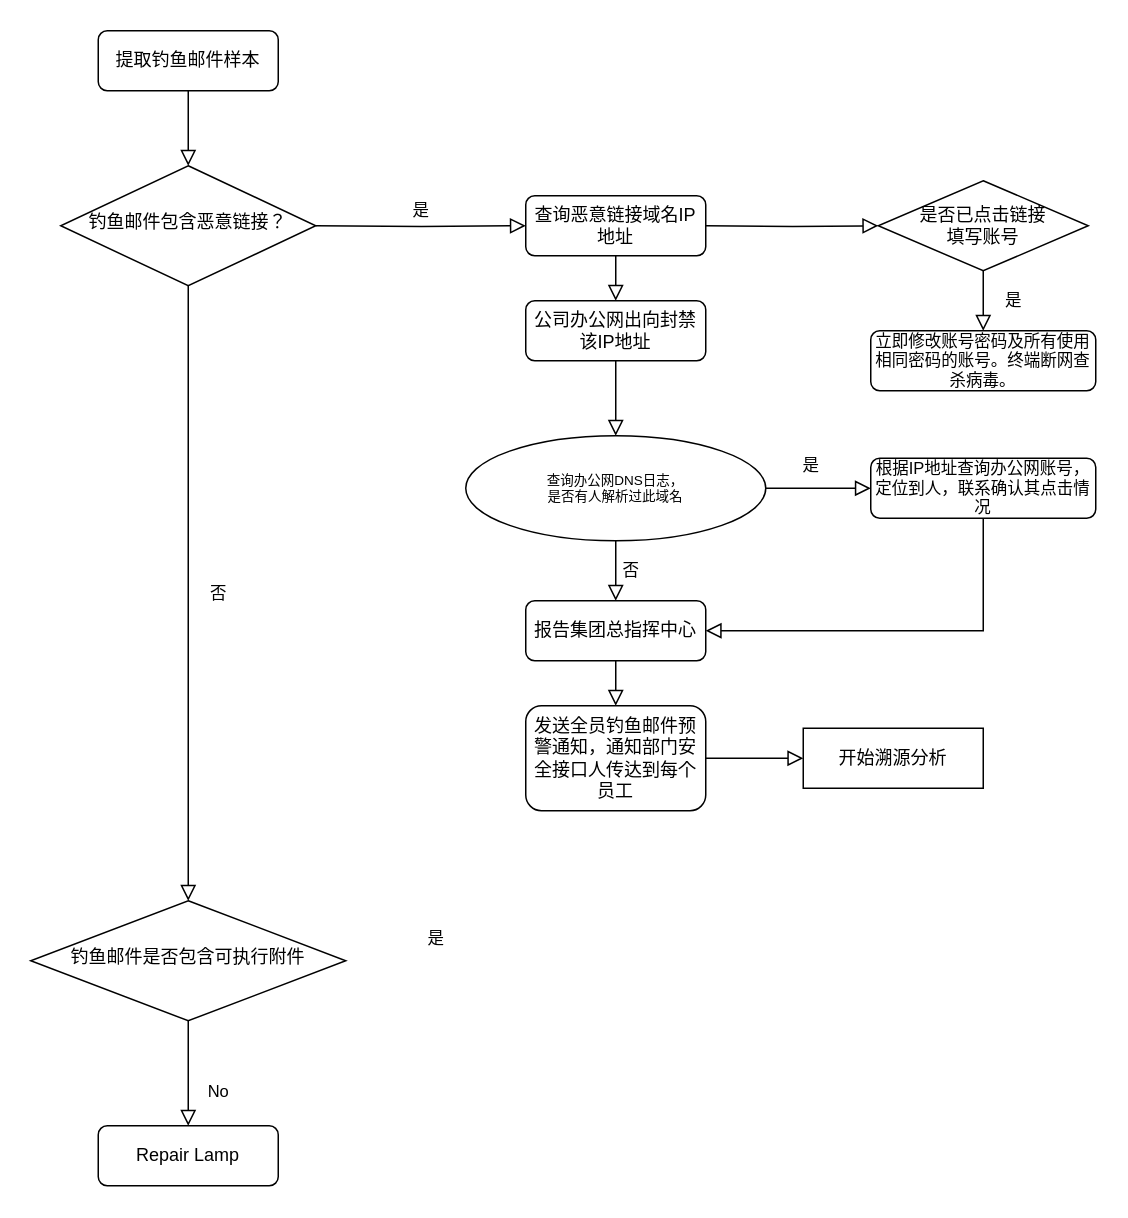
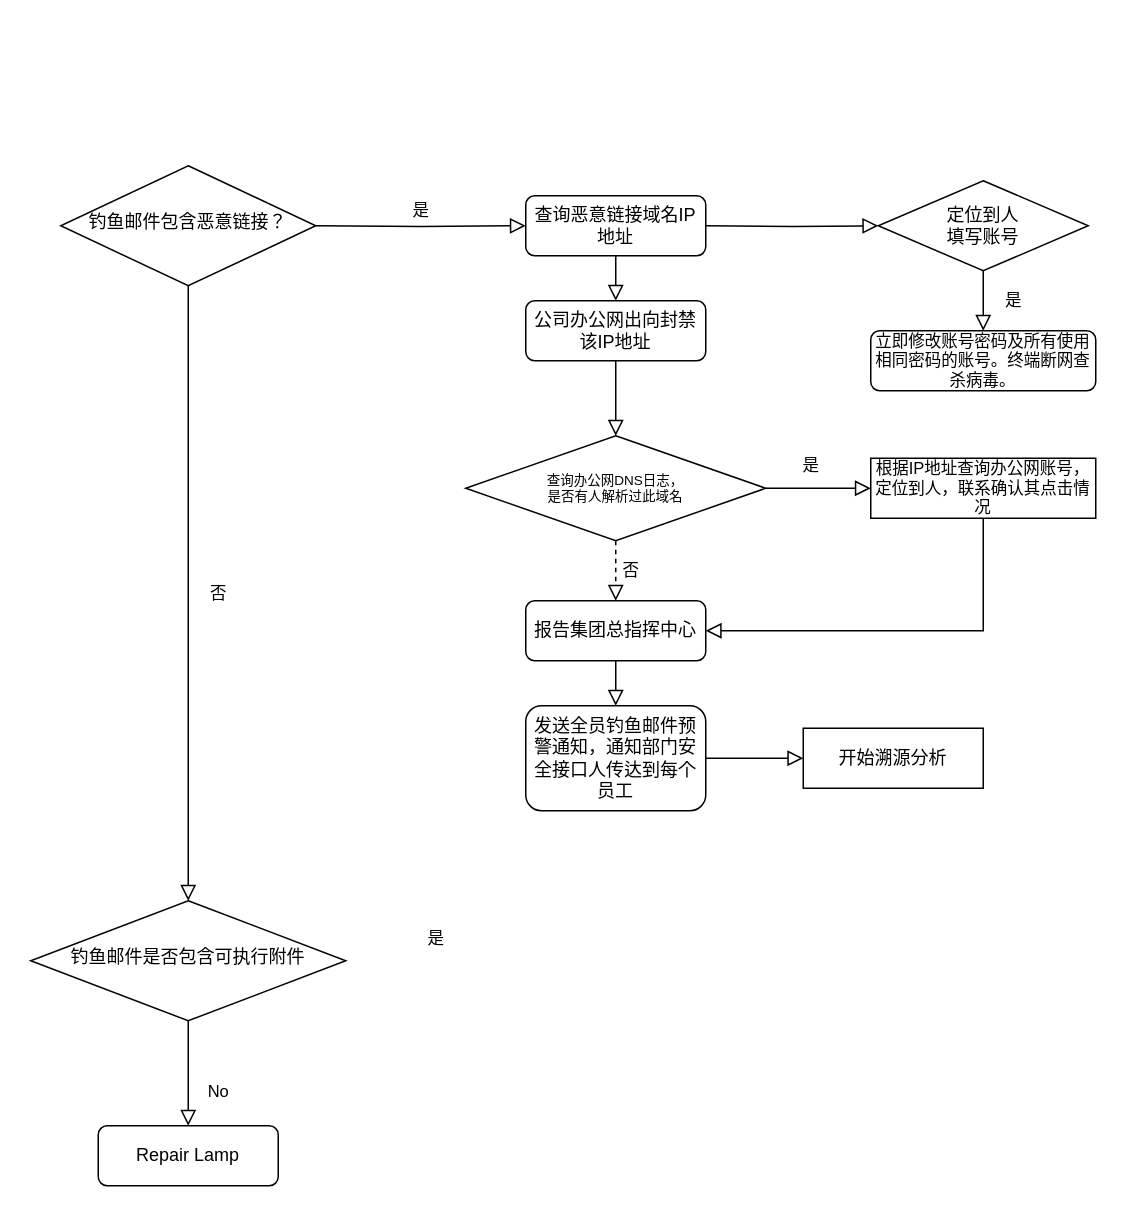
node "提取钓鱼邮件样本": removed
edge "提取钓鱼邮件样本" -> "钓鱼邮件包含恶意链接？": removed
node "是否已点击链接 填写账号": label "是否已点击链接 填写账号" -> "定位到人 填写账号"
node "查询办公网DNS日志， 是否有人解析过此域名": shape ellipse -> diamond
node "根据IP地址查询办公网账号，定位到人，联系确认其点击情况": shape rounded rectangle -> rectangle
edge "查询办公网DNS日志， 是否有人解析过此域名" -> "报告集团总指挥中心": style solid -> dashed
